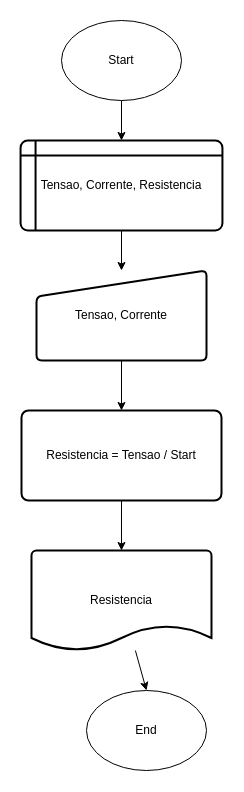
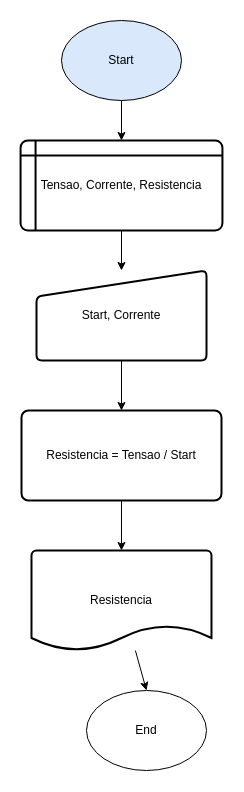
node "Start": fillcolor #ffffff -> #dae8fc
node "Tensao, Corrente": label "Tensao, Corrente" -> "Start, Corrente"
